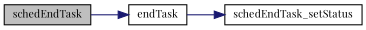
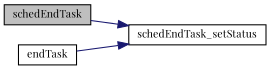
edge "schedEndTask" -> "endTask": now "schedEndTask" -> "schedEndTask_setStatus"
